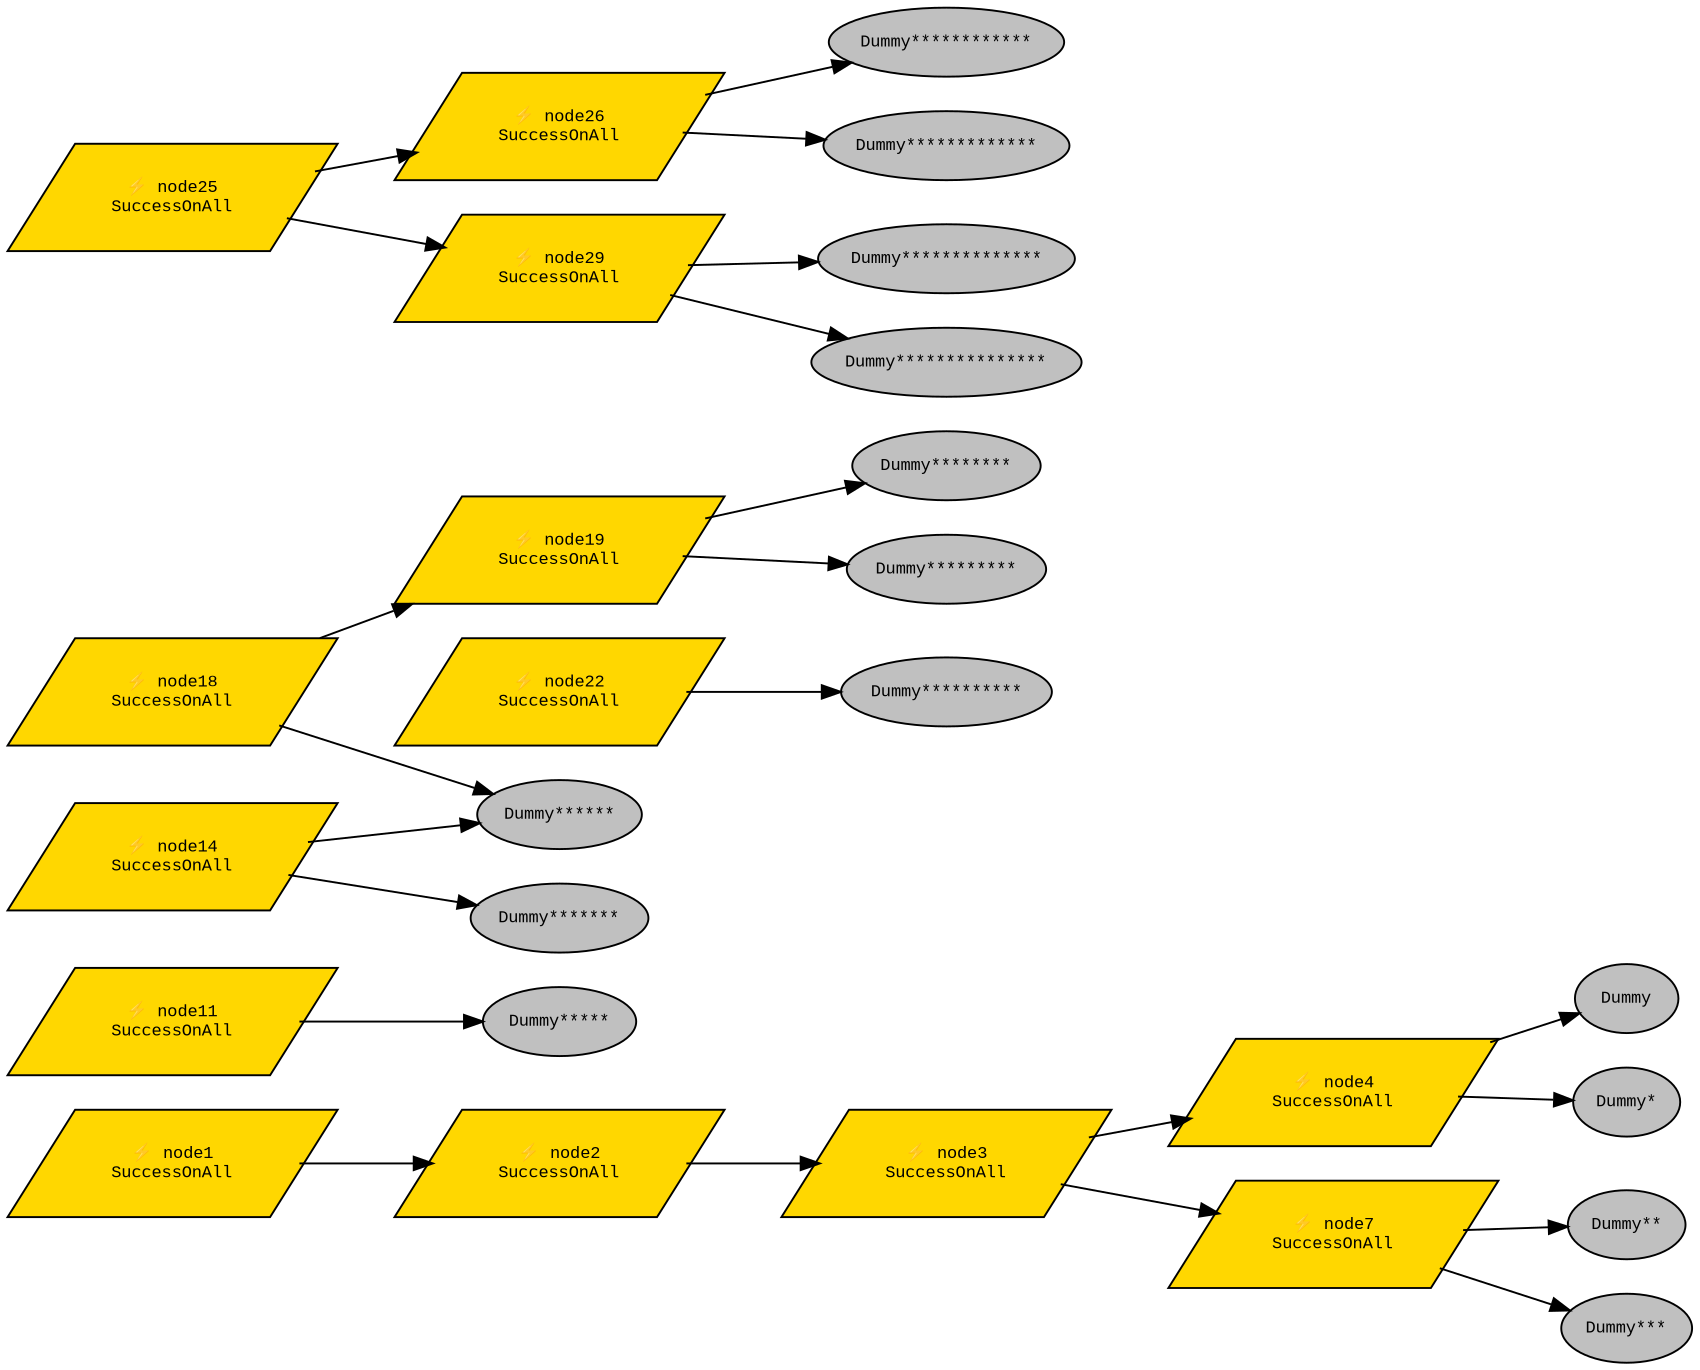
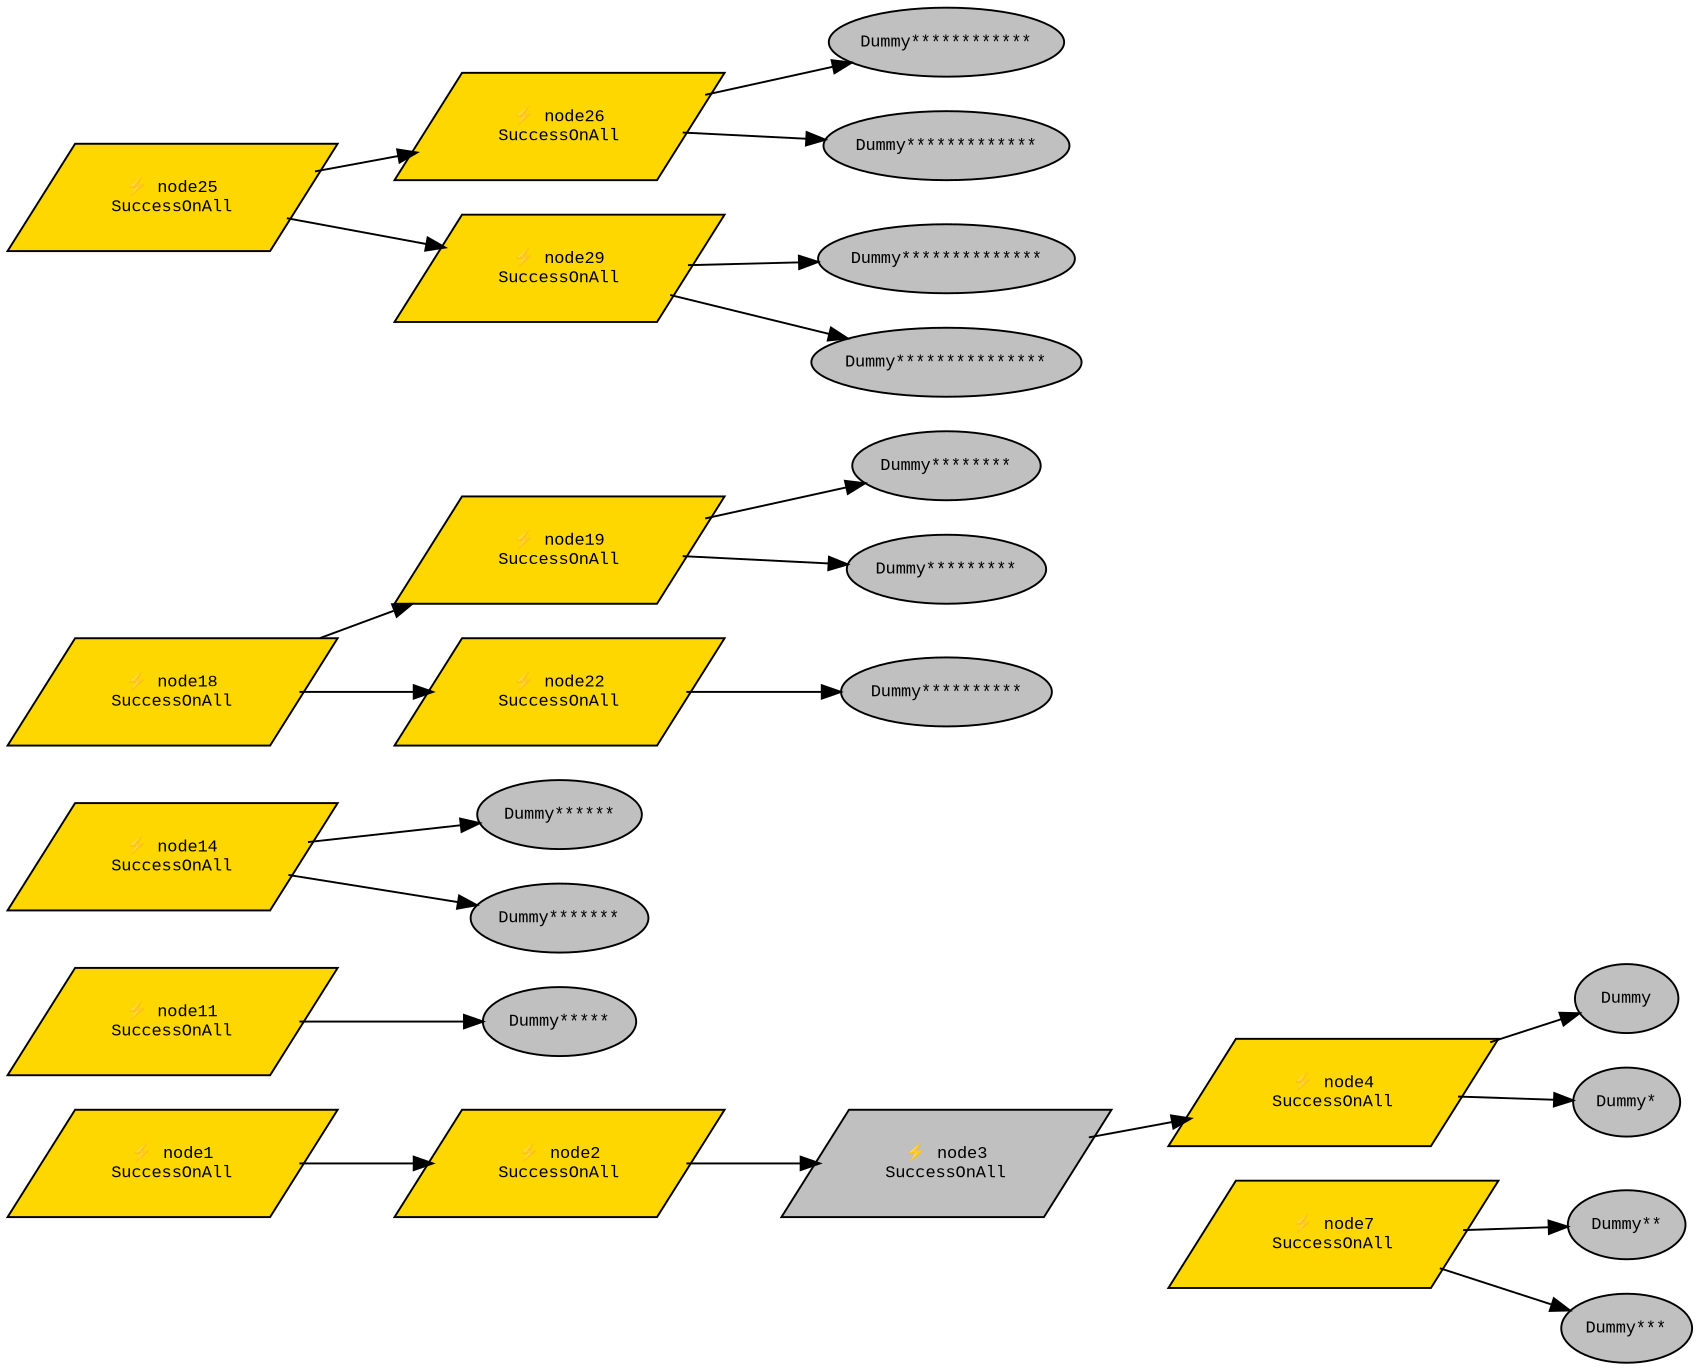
edge "⚡ node18 SuccessOnAll" -> "Dummy******": now "⚡ node18 SuccessOnAll" -> "⚡ node22 SuccessOnAll"
node "⚡ node3 SuccessOnAll": fillcolor gold -> gray
edge "⚡ node3 SuccessOnAll" -> "⚡ node7 SuccessOnAll": removed
